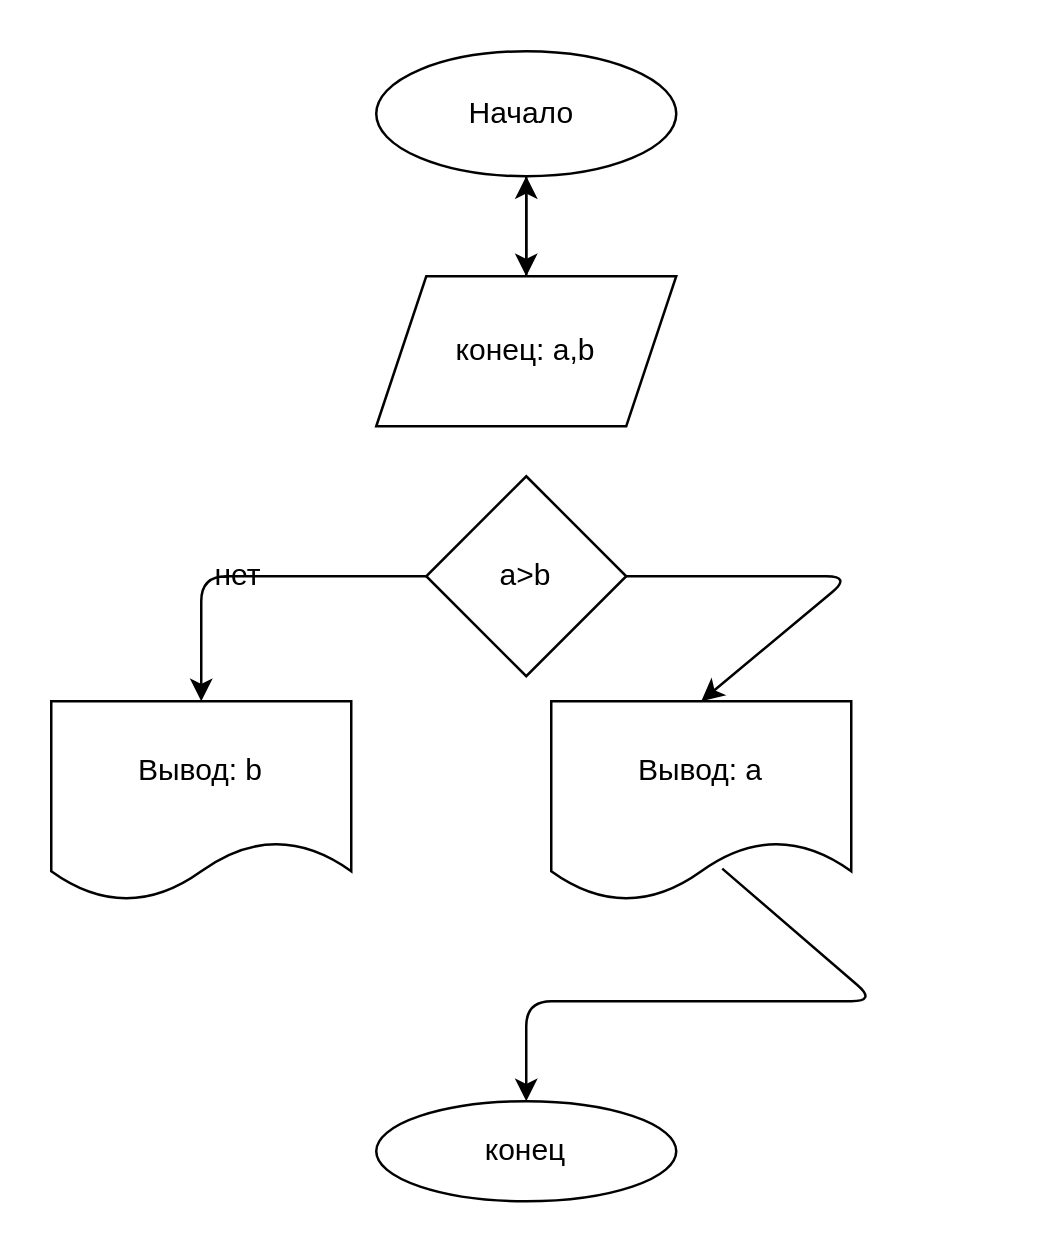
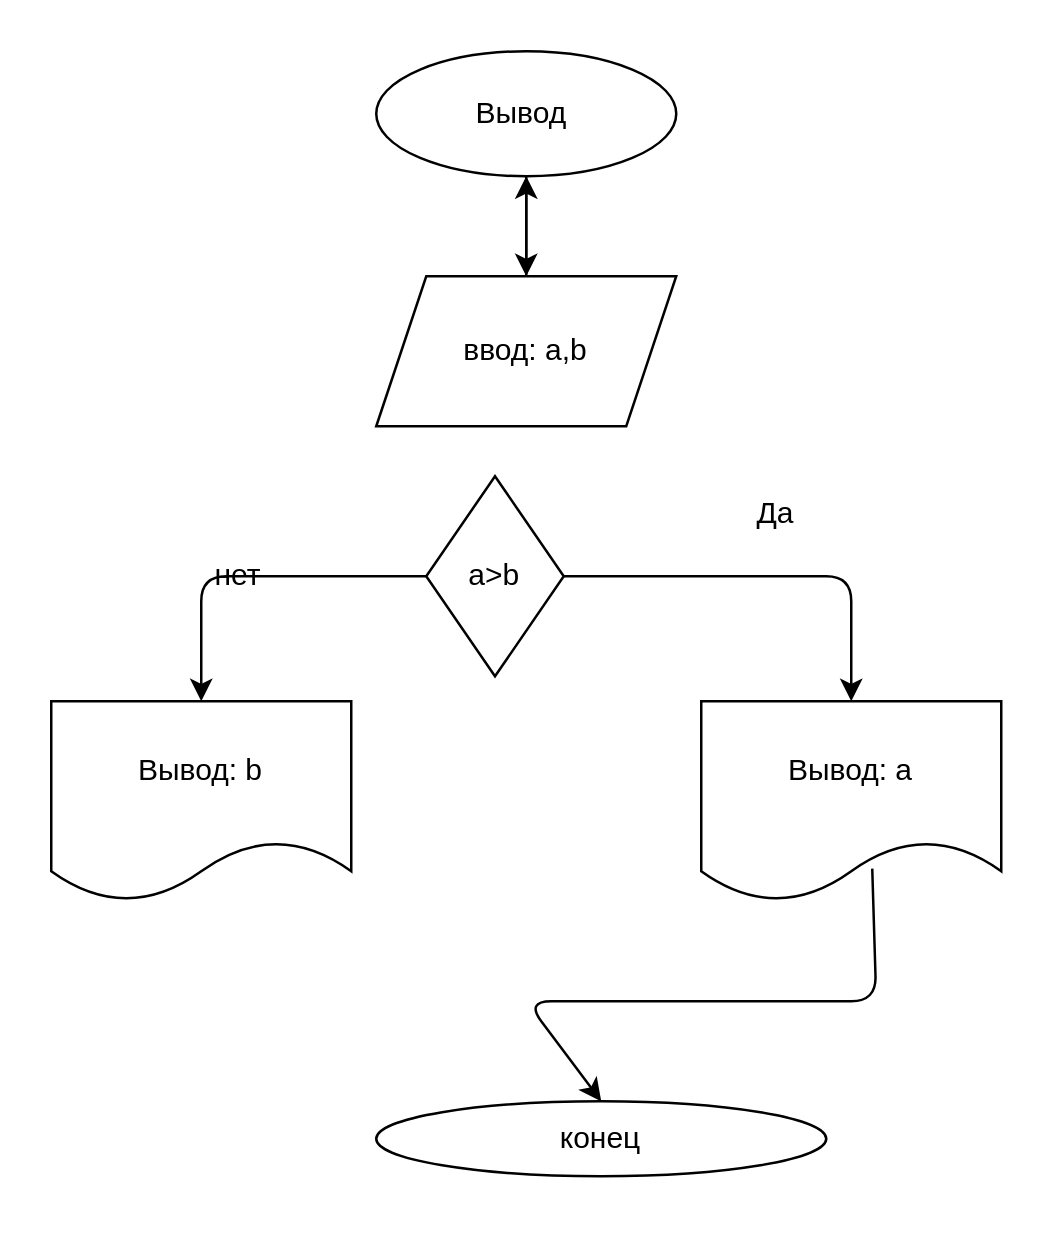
node "Начало": label "Начало" -> "Вывод"
node "конец: a,b": label "конец: a,b" -> "ввод: a,b"
node "Да": added
node "a>b": size 200x200 -> 138x200
node "Вывод: a": moved (701, 801) -> (851, 801)
node "конец": size 300x100 -> 450x75
